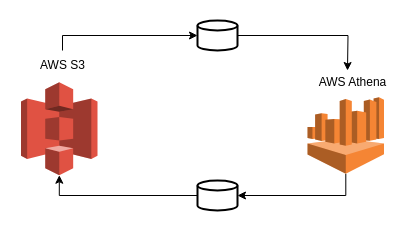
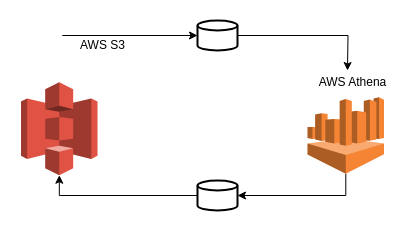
node "AWS S3": moved (63, 66) -> (103, 46)
